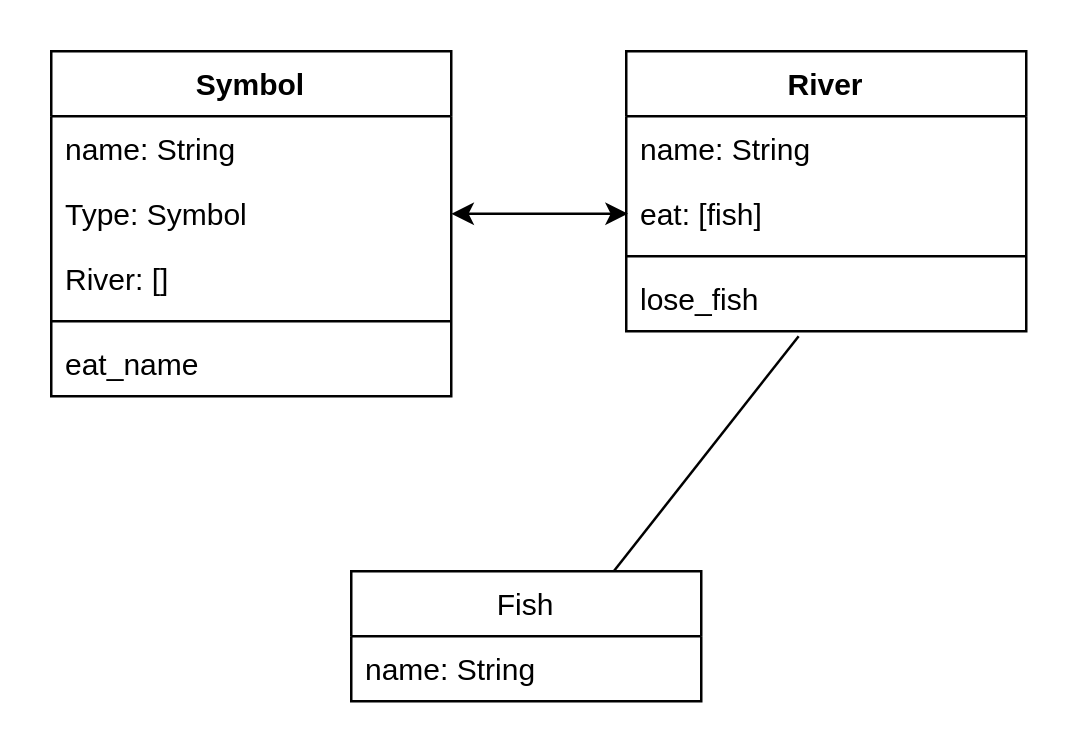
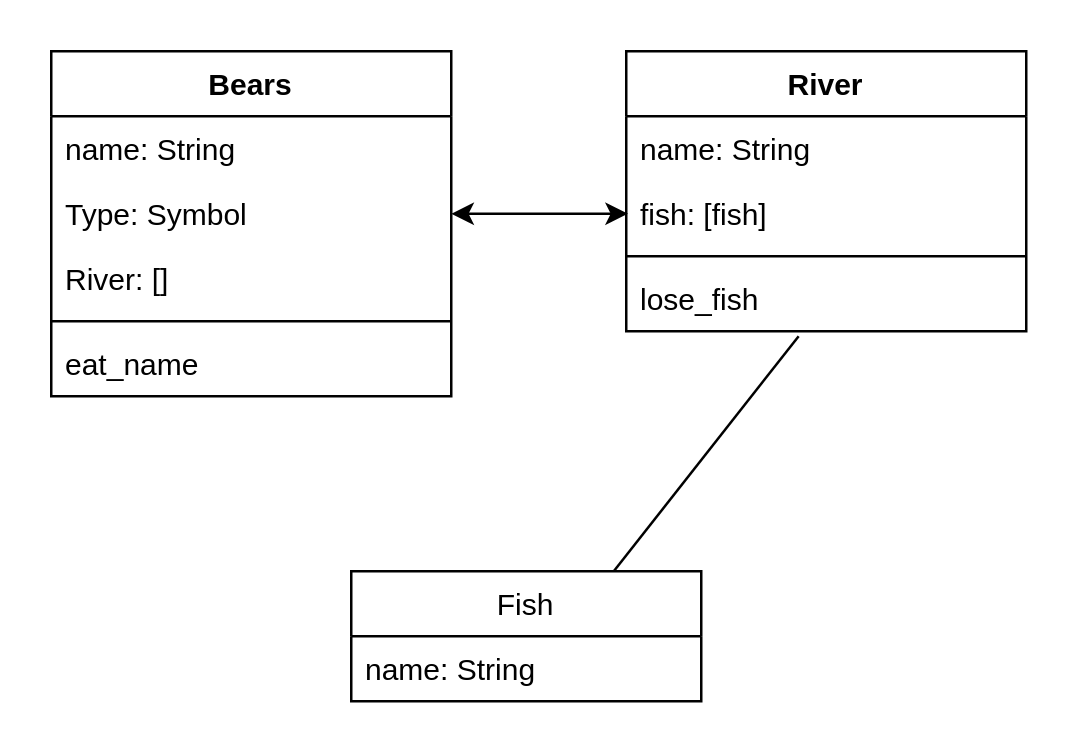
node "Symbol": label "Symbol" -> "Bears"
node "eat: [fish]": label "eat: [fish]" -> "fish: [fish]"
